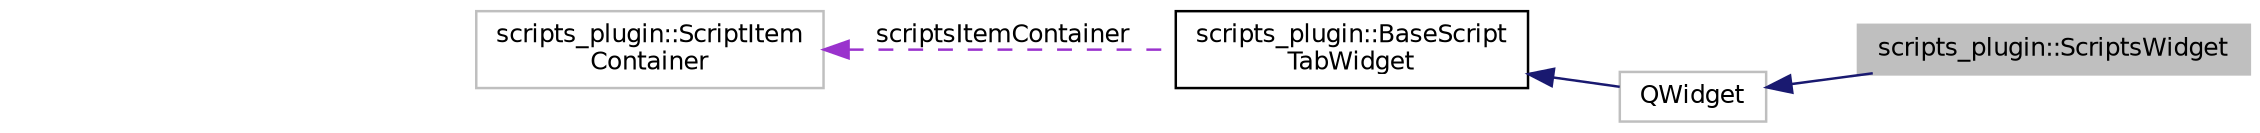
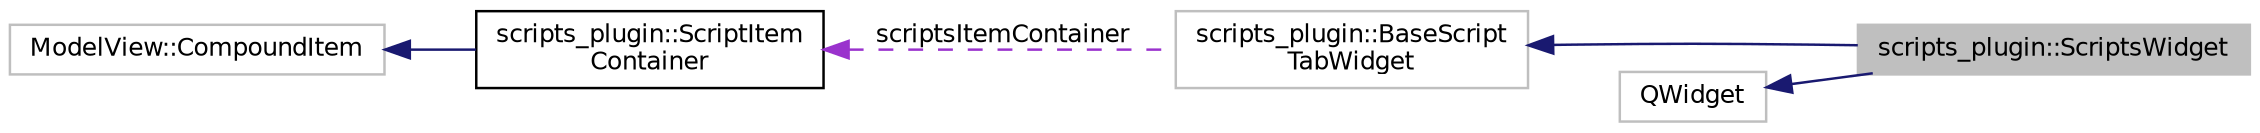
node "ModelView::CompoundItem": added
node "scripts_plugin::ScriptItem Container": color grey75 -> black
node "scripts_plugin::BaseScript TabWidget": color black -> grey75
edge "QWidget" -> "scripts_plugin::BaseScript TabWidget": now "scripts_plugin::ScriptsWidget" -> "scripts_plugin::BaseScript TabWidget"
